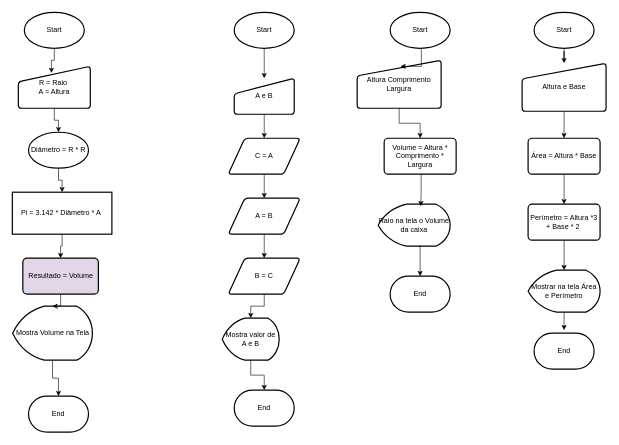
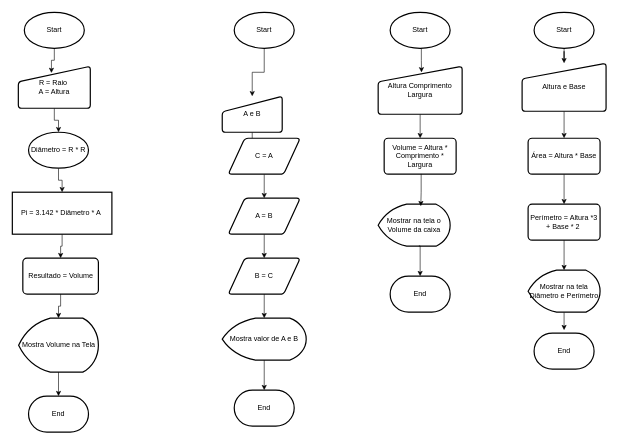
node "Altura Comprimento Largura": moved (399, 84) -> (420, 90)
node "A e B": moved (264, 96) -> (252, 114)
node "Raio na tela o Volume da caixa": label "Raio na tela o Volume da caixa" -> "Mostrar na tela o Volume da caixa"
node "Resultado = Volume": fillcolor #e1d5e7 -> #ffffff
node "Mostrar na tela Área e Perímetro": label "Mostrar na tela Área e Perímetro" -> "Mostrar na tela Diâmetro e Perímetro"
node "Mostra Volume na Tela": moved (53, 333) -> (59, 345)
node "Mostra valor de A e B": size 57x42 -> 84x42
